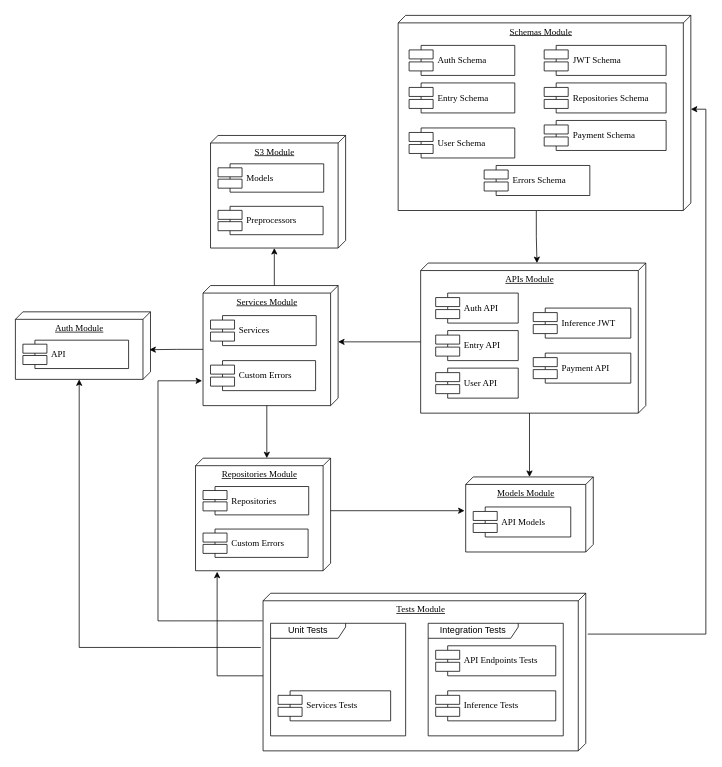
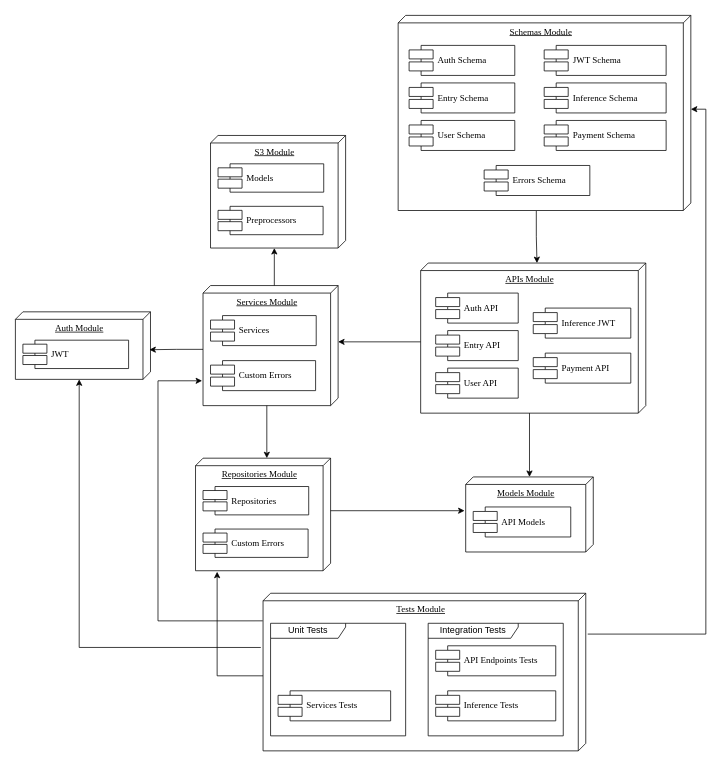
node "Repositories Schema": label "Repositories Schema" -> "Inference Schema"
node "User Schema": moved (462, 143) -> (462, 135)
node "API": label "API" -> "JWT"
